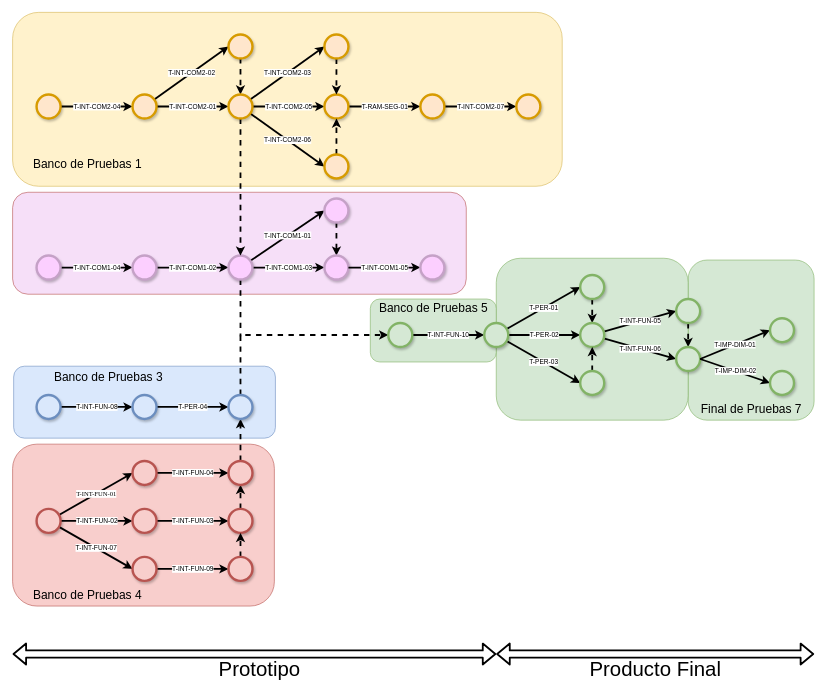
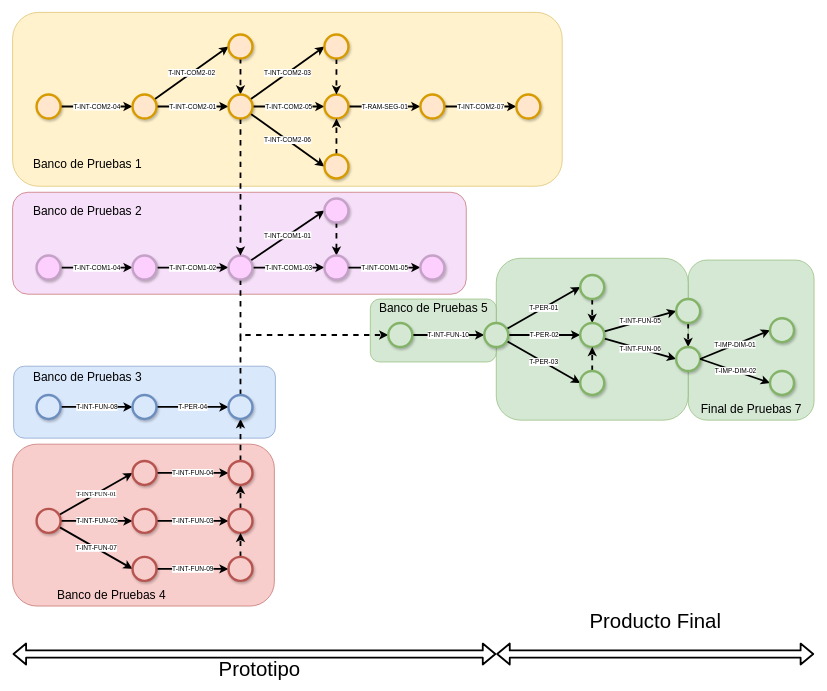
node "Banco de Pruebas 2": added
node "Banco de Pruebas 3": moved (108, 377) -> (87, 377)
node "Banco de Pruebas 4": moved (87, 594) -> (111, 594)
node "Producto Final": moved (656, 669) -> (656, 621)
